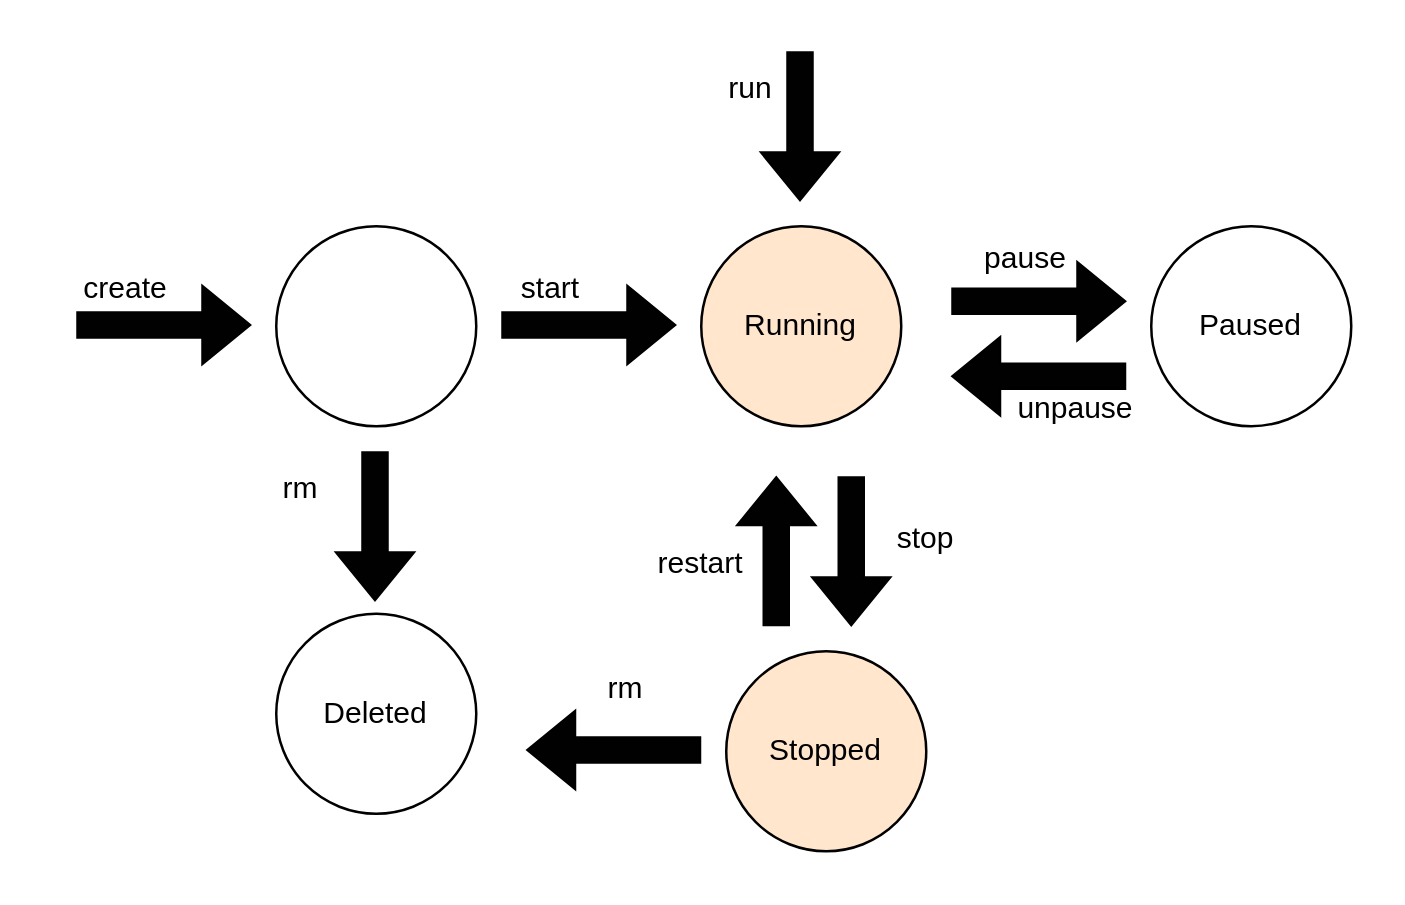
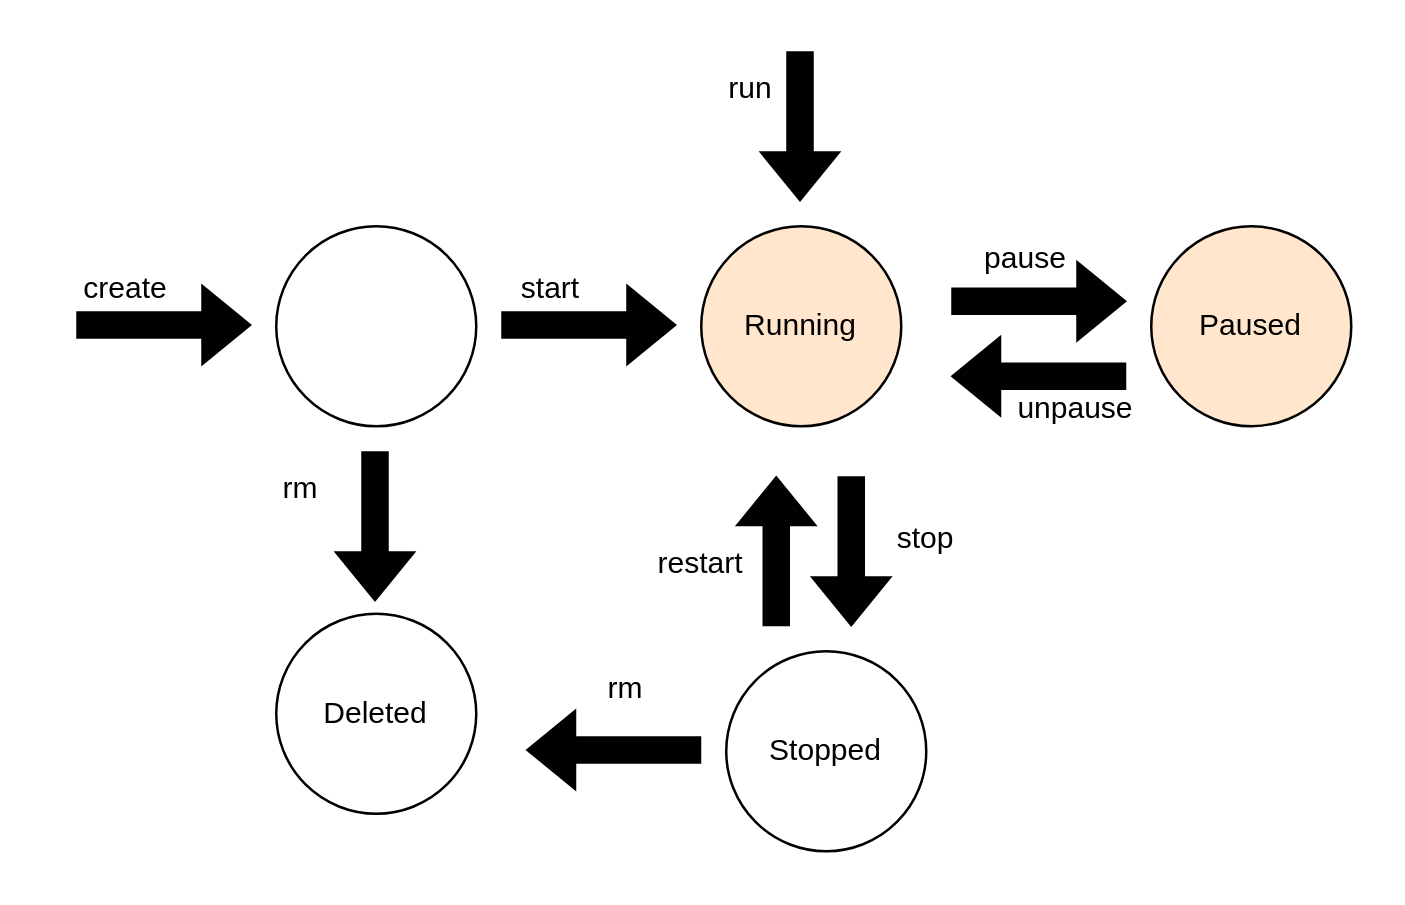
node "Paused": fillcolor #ffffff -> #ffe6cc
node "Stopped": fillcolor #ffe6cc -> #ffffff
